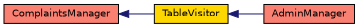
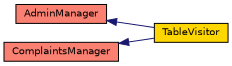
edge "AdminManager" -> "TableVisitor": reversed
